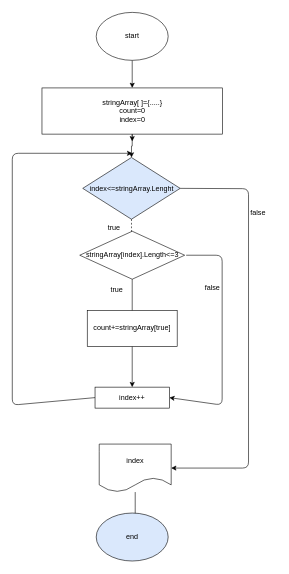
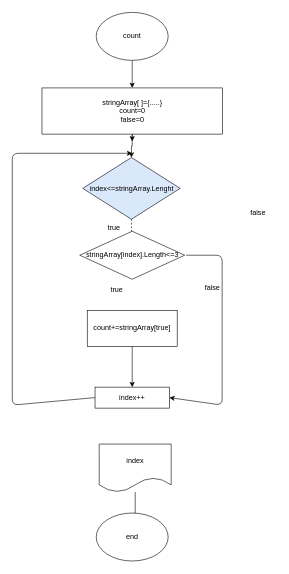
node "start": label "start" -> "count"
node "stringArray[ ]={.....} count=0 index=0": label "stringArray[ ]={.....} count=0 index=0" -> "stringArray[ ]={.....} count=0 false=0"
edge "stringArray[index].Length<=3" -- "count+=stringArray[true]": removed
edge "index<=stringArray.Lenght" -> "index": removed
node "end": fillcolor #dae8fc -> #ffffff
